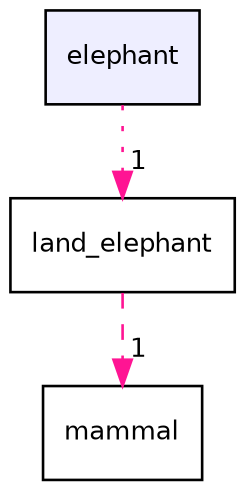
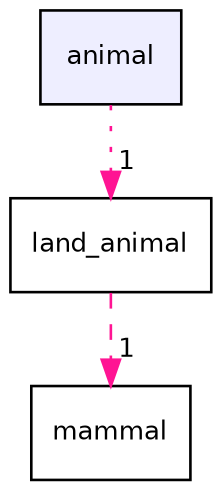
node "elephant": label "elephant" -> "animal"
node "land_elephant": label "land_elephant" -> "land_animal"
